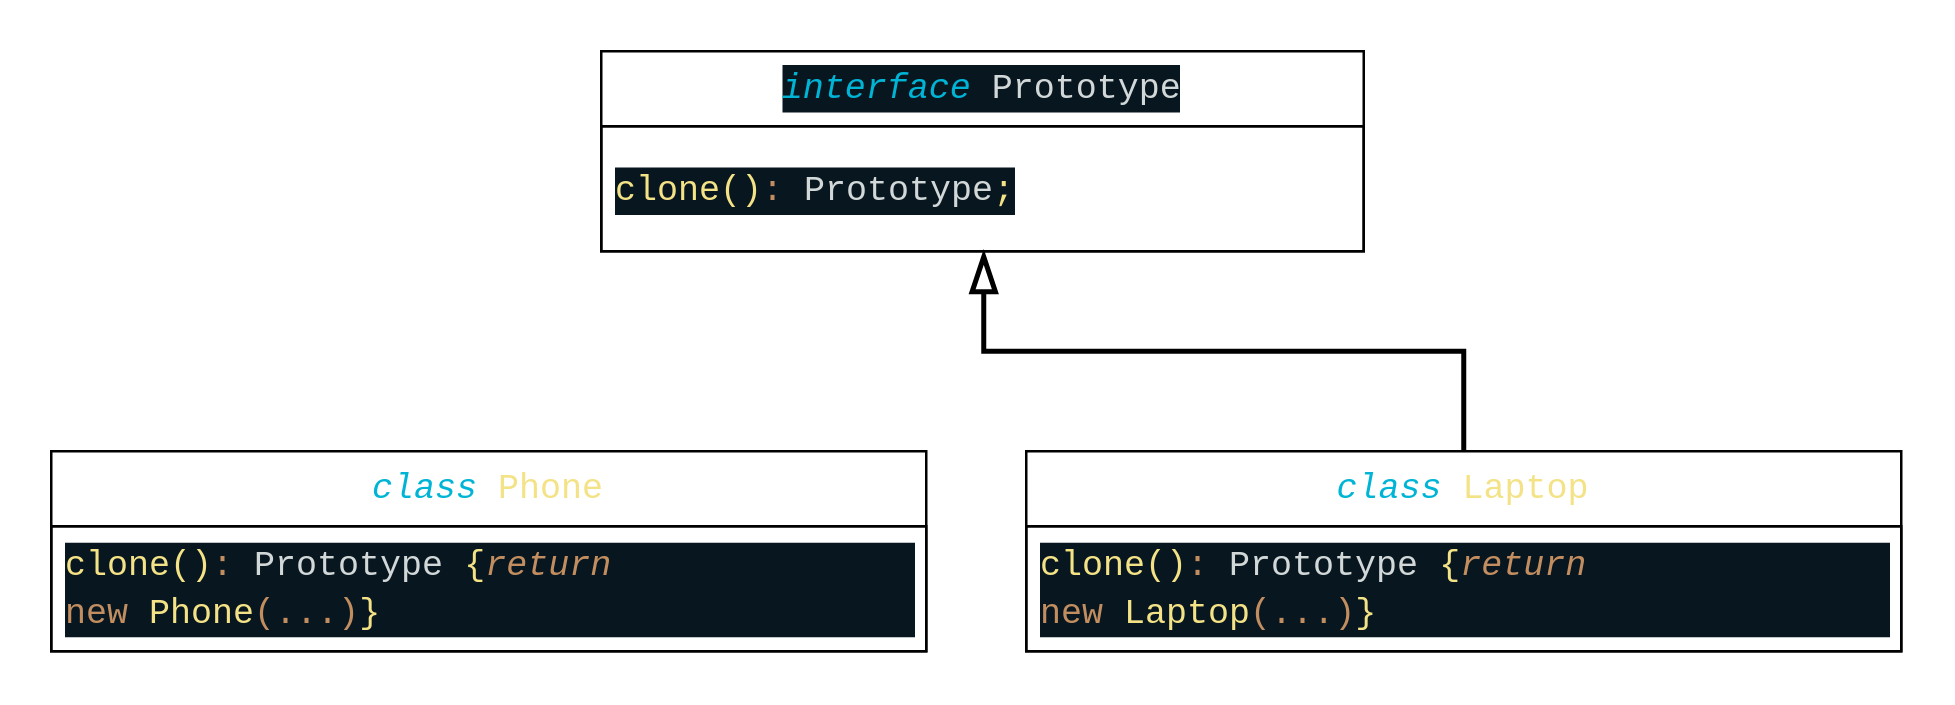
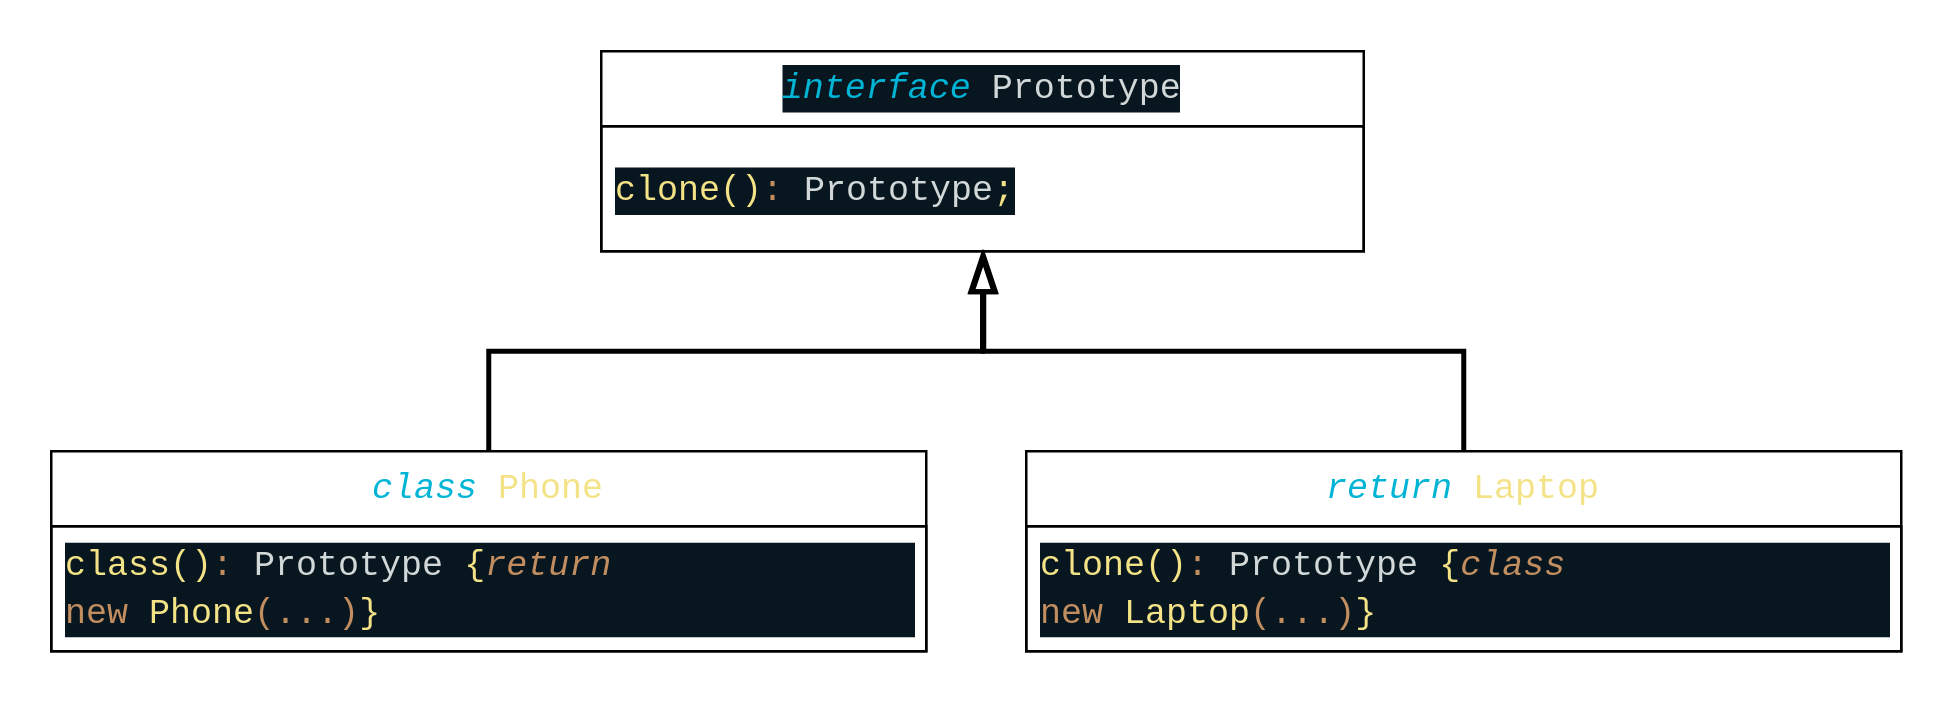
edge "class Phone" -> "interface Prototype": added
node "class Laptop": label "class Laptop" -> "return Laptop"
node "clone(): Prototype {return new Phone(...)}": label "clone(): Prototype {return new Phone(...)}" -> "class(): Prototype {return new Phone(...)}"
node "clone(): Prototype {return new Laptop(...)}": label "clone(): Prototype {return new Laptop(...)}" -> "clone(): Prototype {class new Laptop(...)}"
